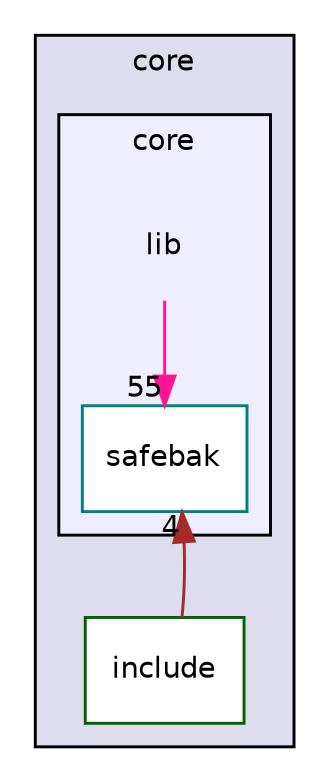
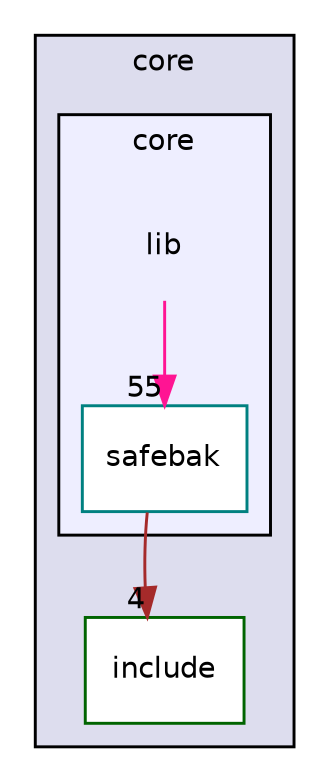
edge "include" -> "safebak": reversed
